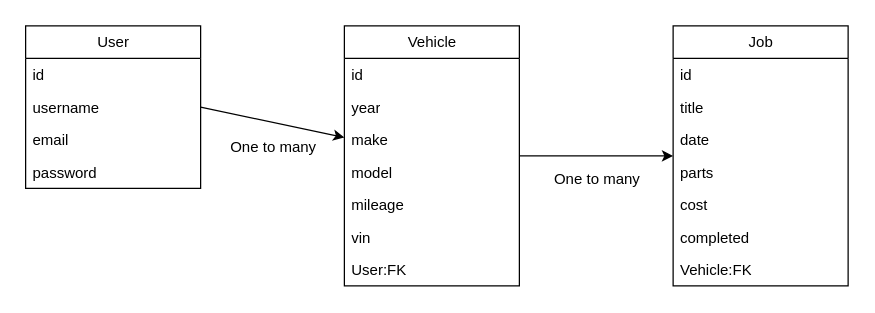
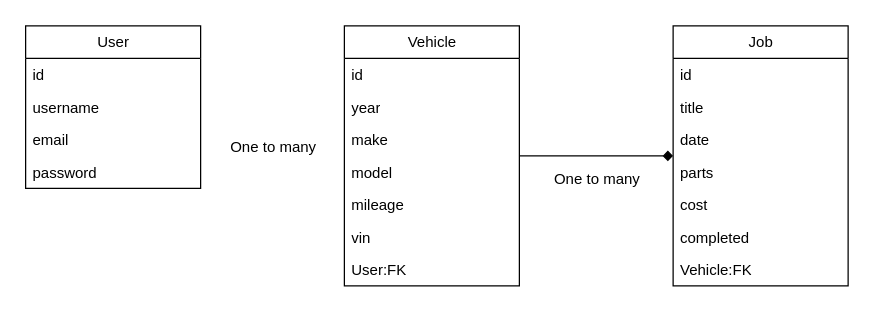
edge "username" -> "Vehicle": removed
edge "Vehicle" -> "Job": arrowhead classic -> diamond
